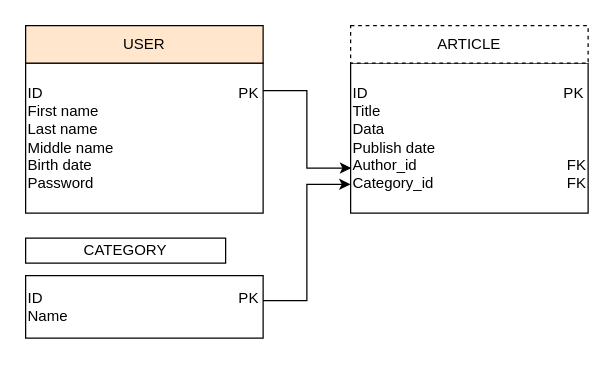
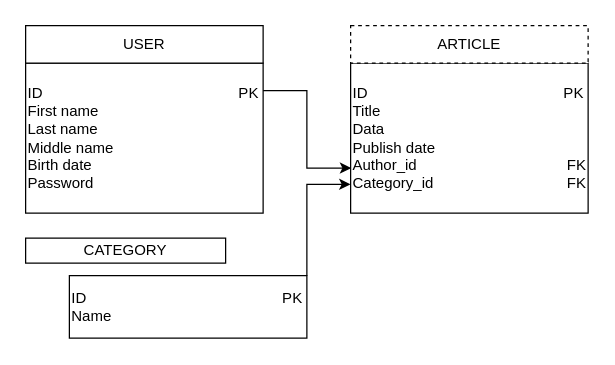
node "USER": fillcolor #ffe6cc -> #ffffff
node "ID PK Name": moved (144, 307) -> (188, 307)
